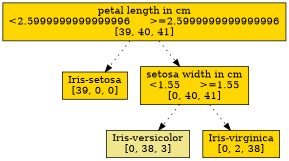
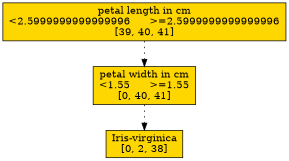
node "Iris-setosa [39, 0, 0]": removed
node "setosa width in cm <1.55      >=1.55 [0, 40, 41]": label "setosa width in cm <1.55      >=1.55 [0, 40, 41]" -> "petal width in cm <1.55      >=1.55 [0, 40, 41]"
node "Iris-versicolor [0, 38, 3]": removed
